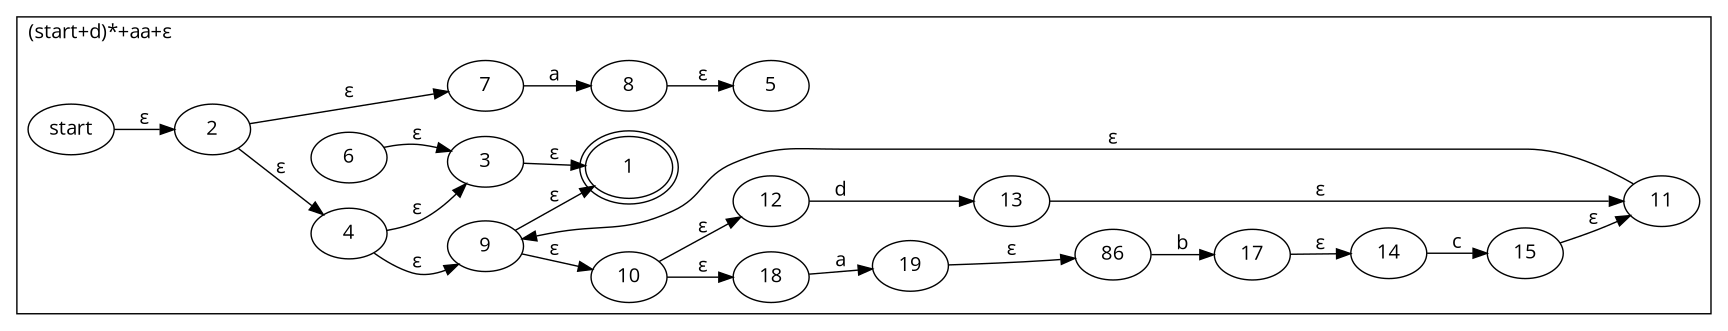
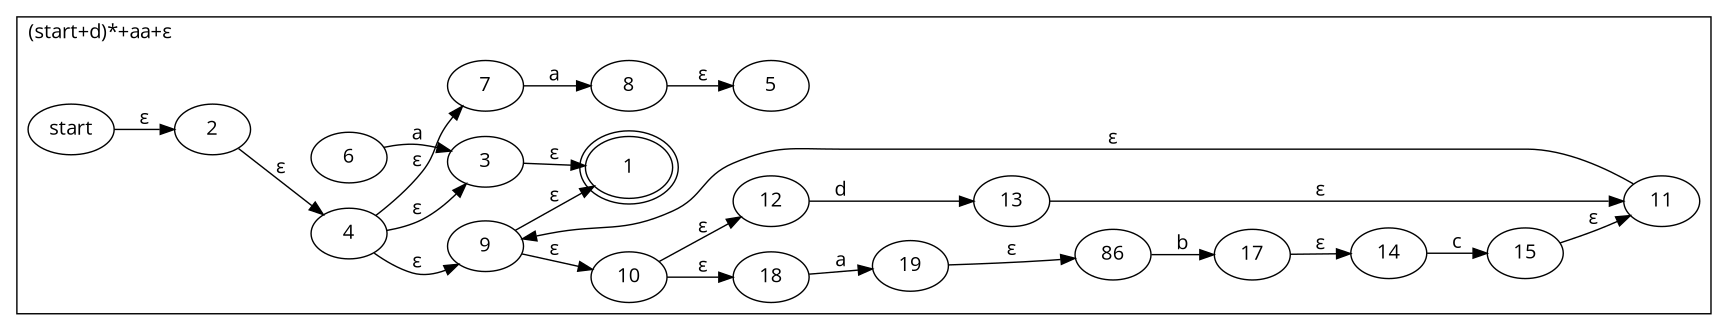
edge "2" -> "7": now "4" -> "7"
edge "6" -> "3": label "ε" -> "a"
